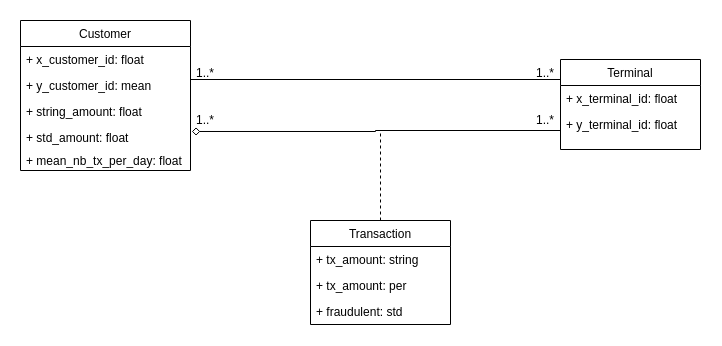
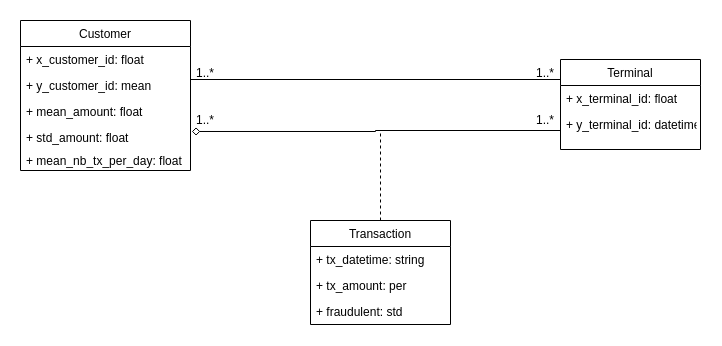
node "+ string_amount: float": label "+ string_amount: float" -> "+ mean_amount: float"
node "+ y_terminal_id: float": label "+ y_terminal_id: float" -> "+ y_terminal_id: datetime"
node "+ tx_amount: string": label "+ tx_amount: string" -> "+ tx_datetime: string"
